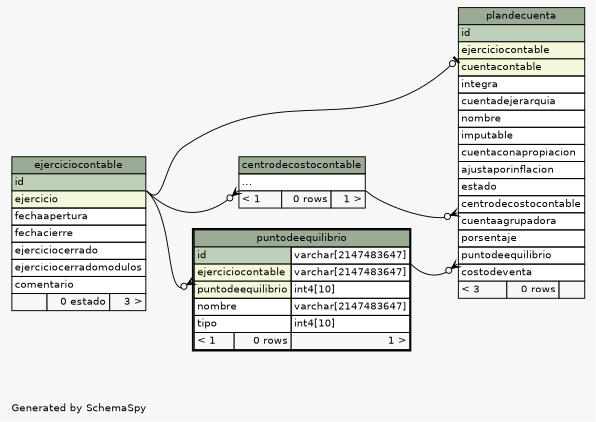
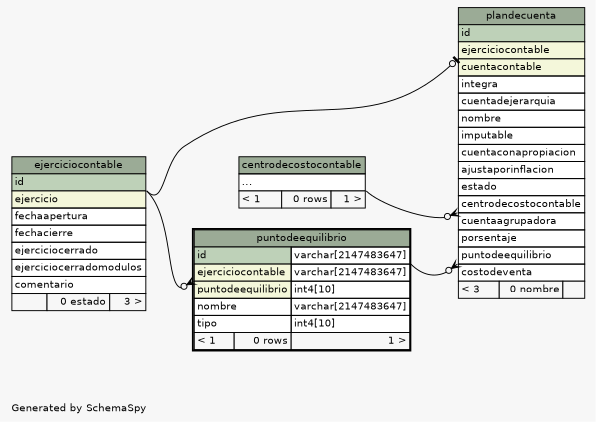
edge "ejerciciocontable" -> "centrodecostocontable": removed
node "plandecuenta": text "0 rows" -> "0 nombre"
